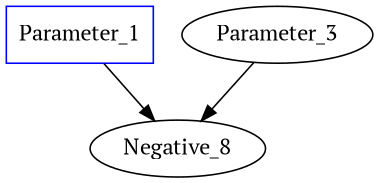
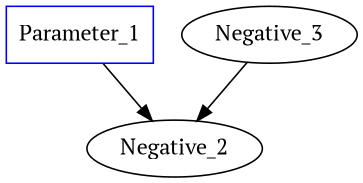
node "Parameter_3": label "Parameter_3" -> "Negative_3"
node "Negative_8": label "Negative_8" -> "Negative_2"
